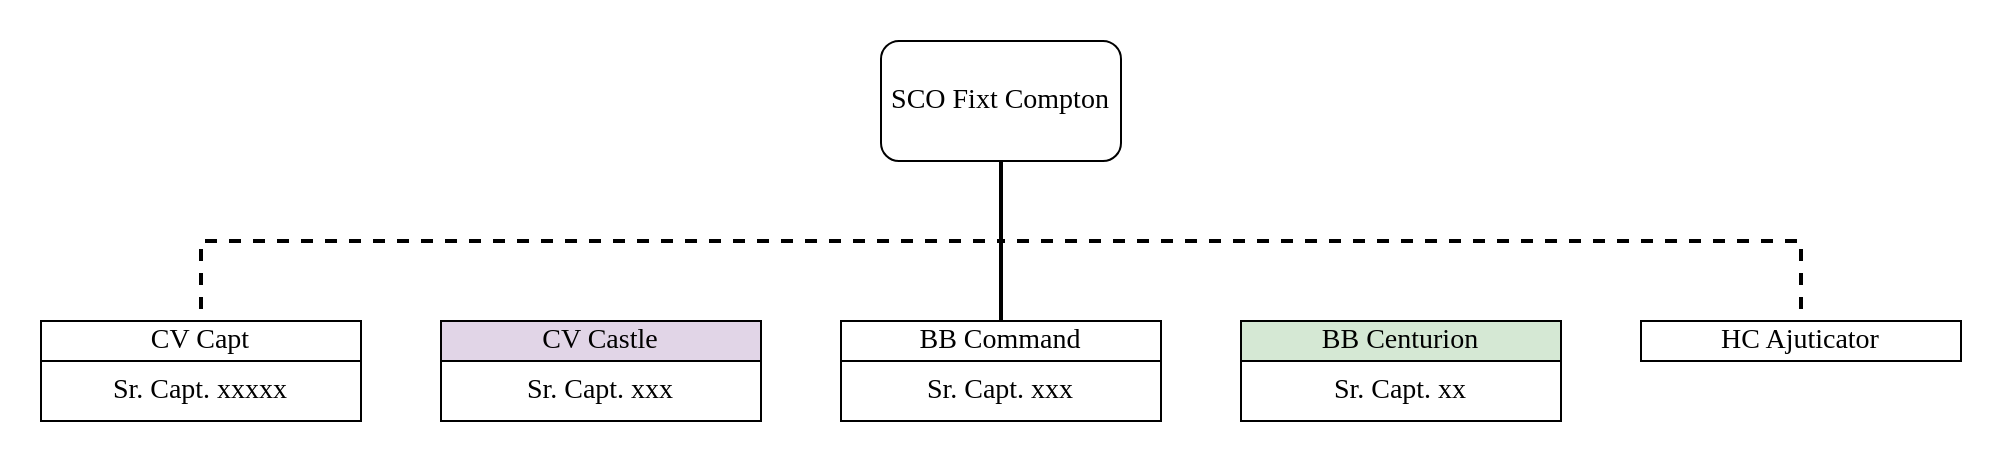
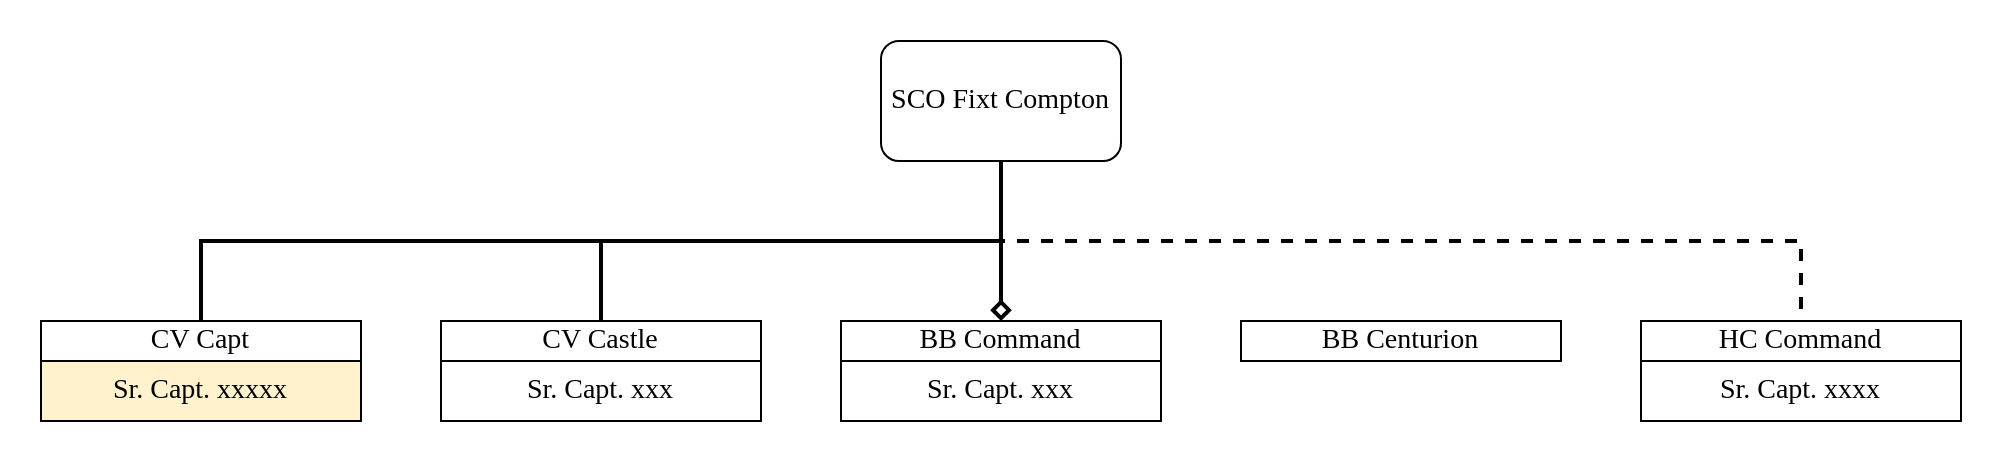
edge "SCO Fixt Compton" -- "CV Capt": style dashed -> solid
edge "SCO Fixt Compton" -- "CV Castle": added
edge "SCO Fixt Compton" -- "BB Command": arrowhead none -> diamond
node "CV Castle": fillcolor #e1d5e7 -> #ffffff
node "BB Command": shape rectangle -> rounded rectangle
node "BB Centurion": fillcolor #d5e8d4 -> #ffffff
node "HC Ajuticator": label "HC Ajuticator" -> "HC Command"
node "Sr. Capt. xxxxx": fillcolor #ffffff -> #fff2cc
node "Sr. Capt. xx": removed
node "Sr. Capt. xxxx": added
